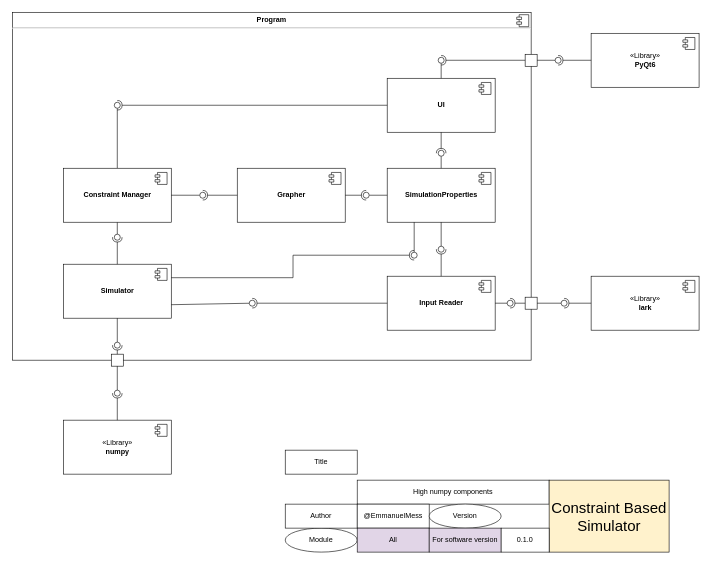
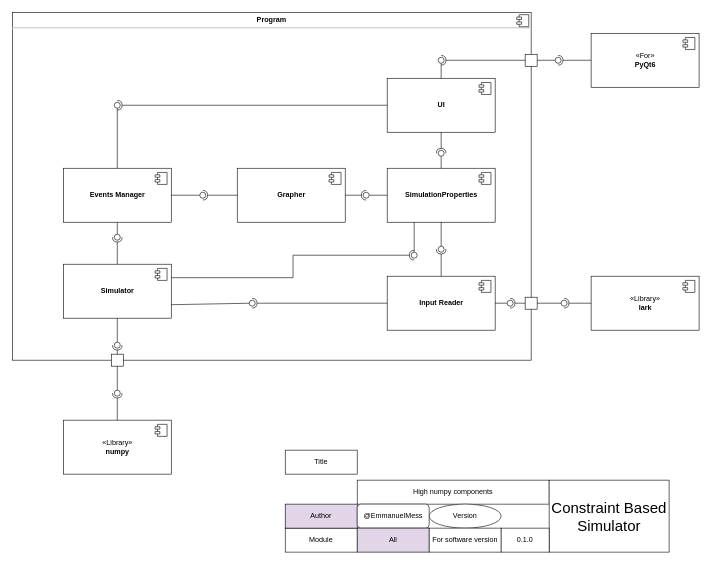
node "«Library» PyQt6": label "«Library» PyQt6" -> "«For» PyQt6"
node "Constraint Manager": label "Constraint Manager" -> "Events Manager"
node "Author": fillcolor #ffffff -> #e1d5e7
node "@EmmanuelMess": shape rectangle -> rounded rectangle
node "Constraint Based Simulator": fillcolor #fff2cc -> #ffffff
node "Module": shape ellipse -> rectangle
node "For software version": fillcolor #e1d5e7 -> #ffffff
